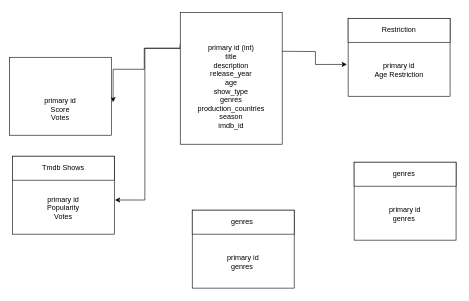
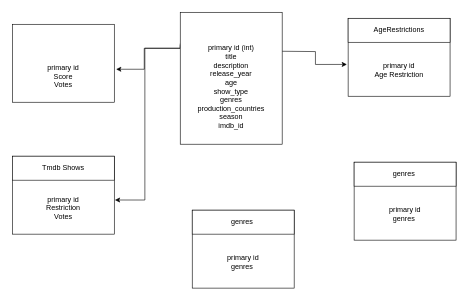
node "Restriction": label "Restriction" -> "AgeRestrictions"
node "primary id Score Votes": moved (60, 96) -> (63, 63)
node "primary id Popularity Votes": label "primary id Popularity Votes" -> "primary id Restriction Votes"
